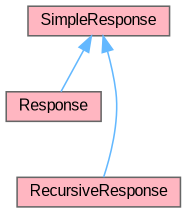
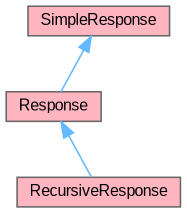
edge "RecursiveResponse" -> "SimpleResponse": now "RecursiveResponse" -> "Response"
